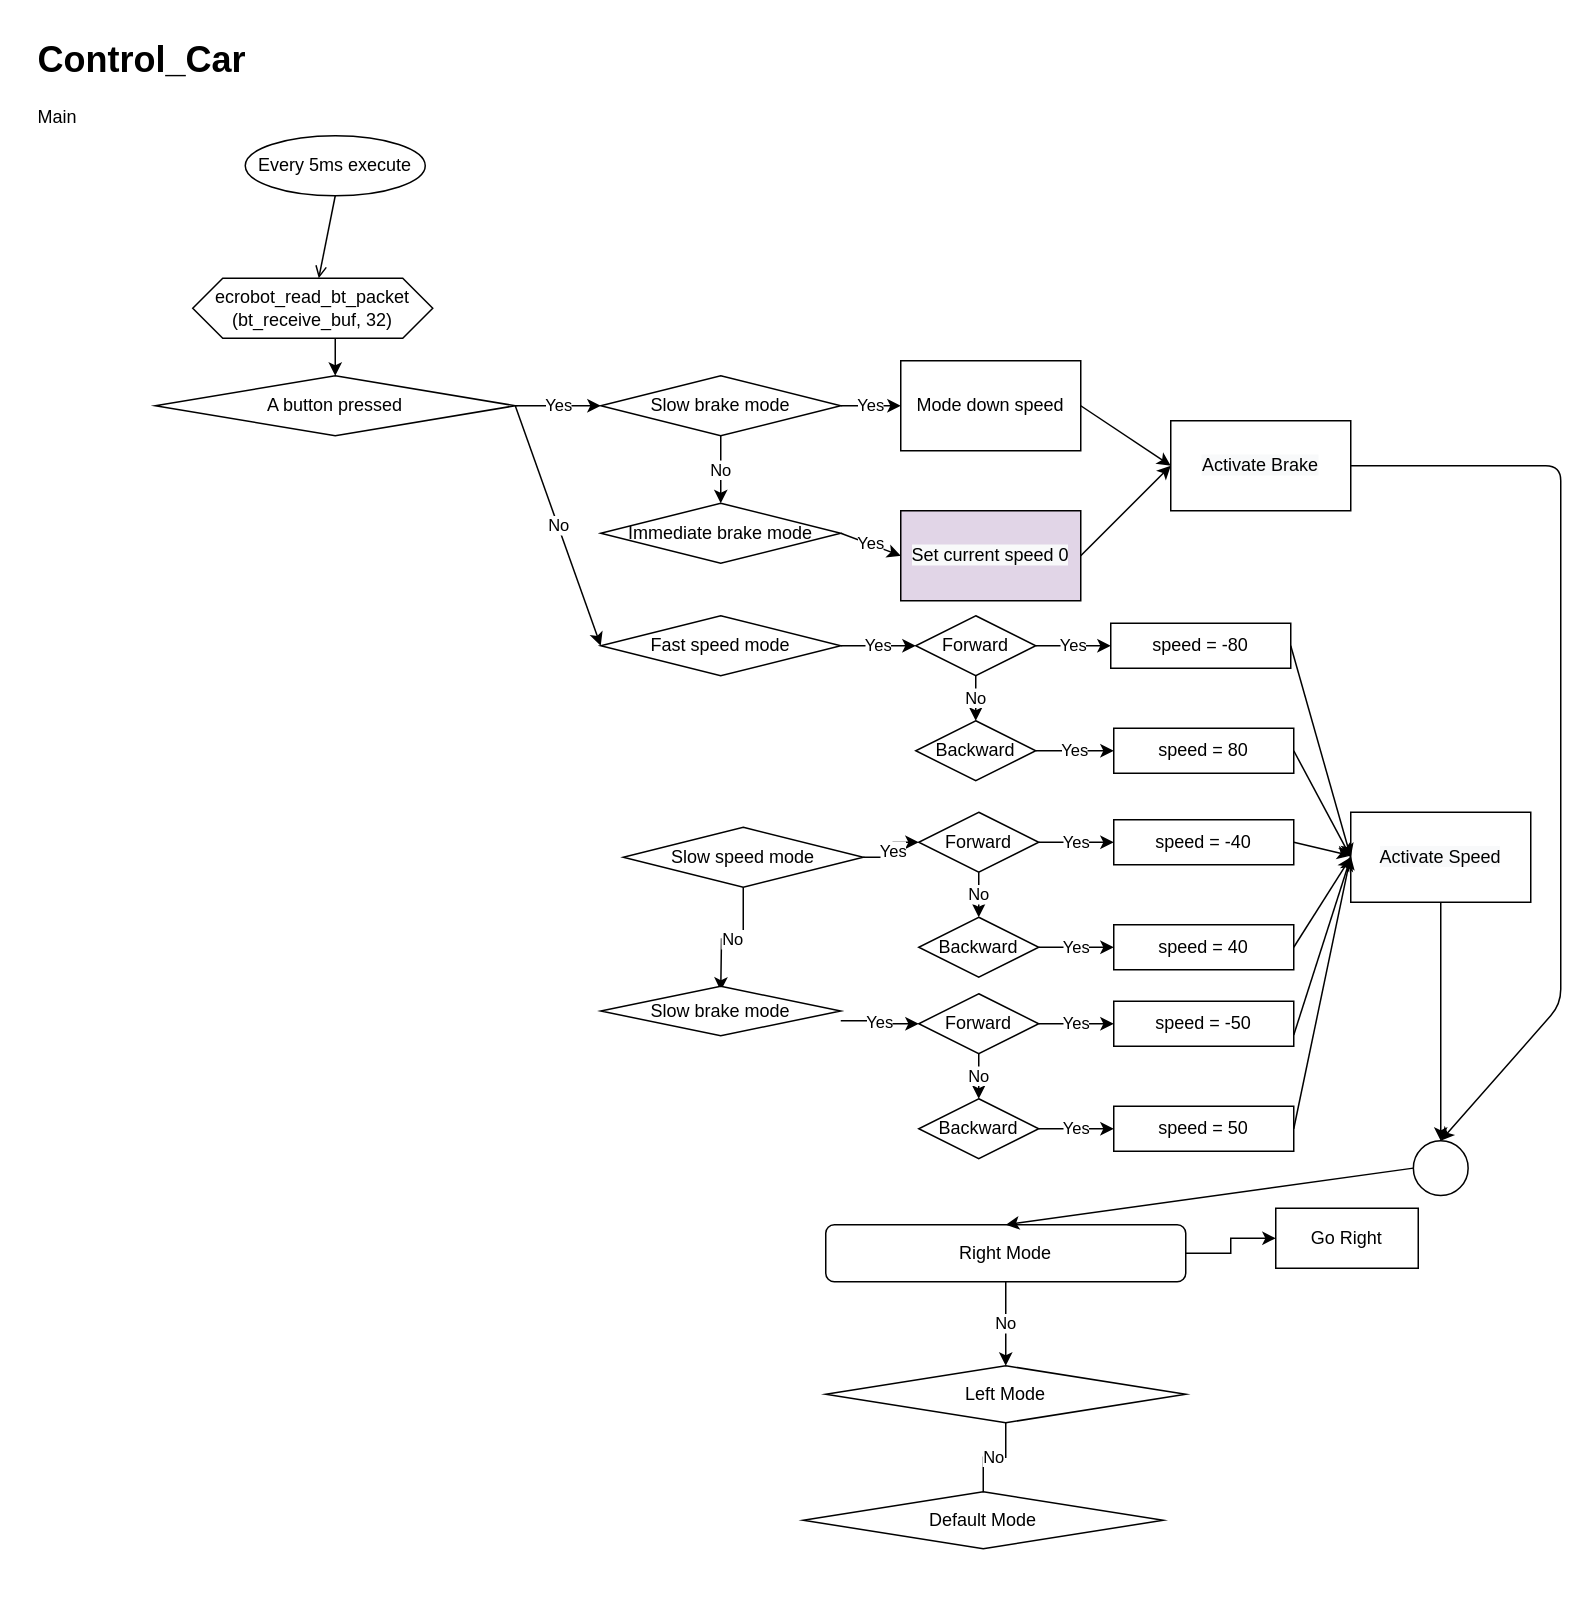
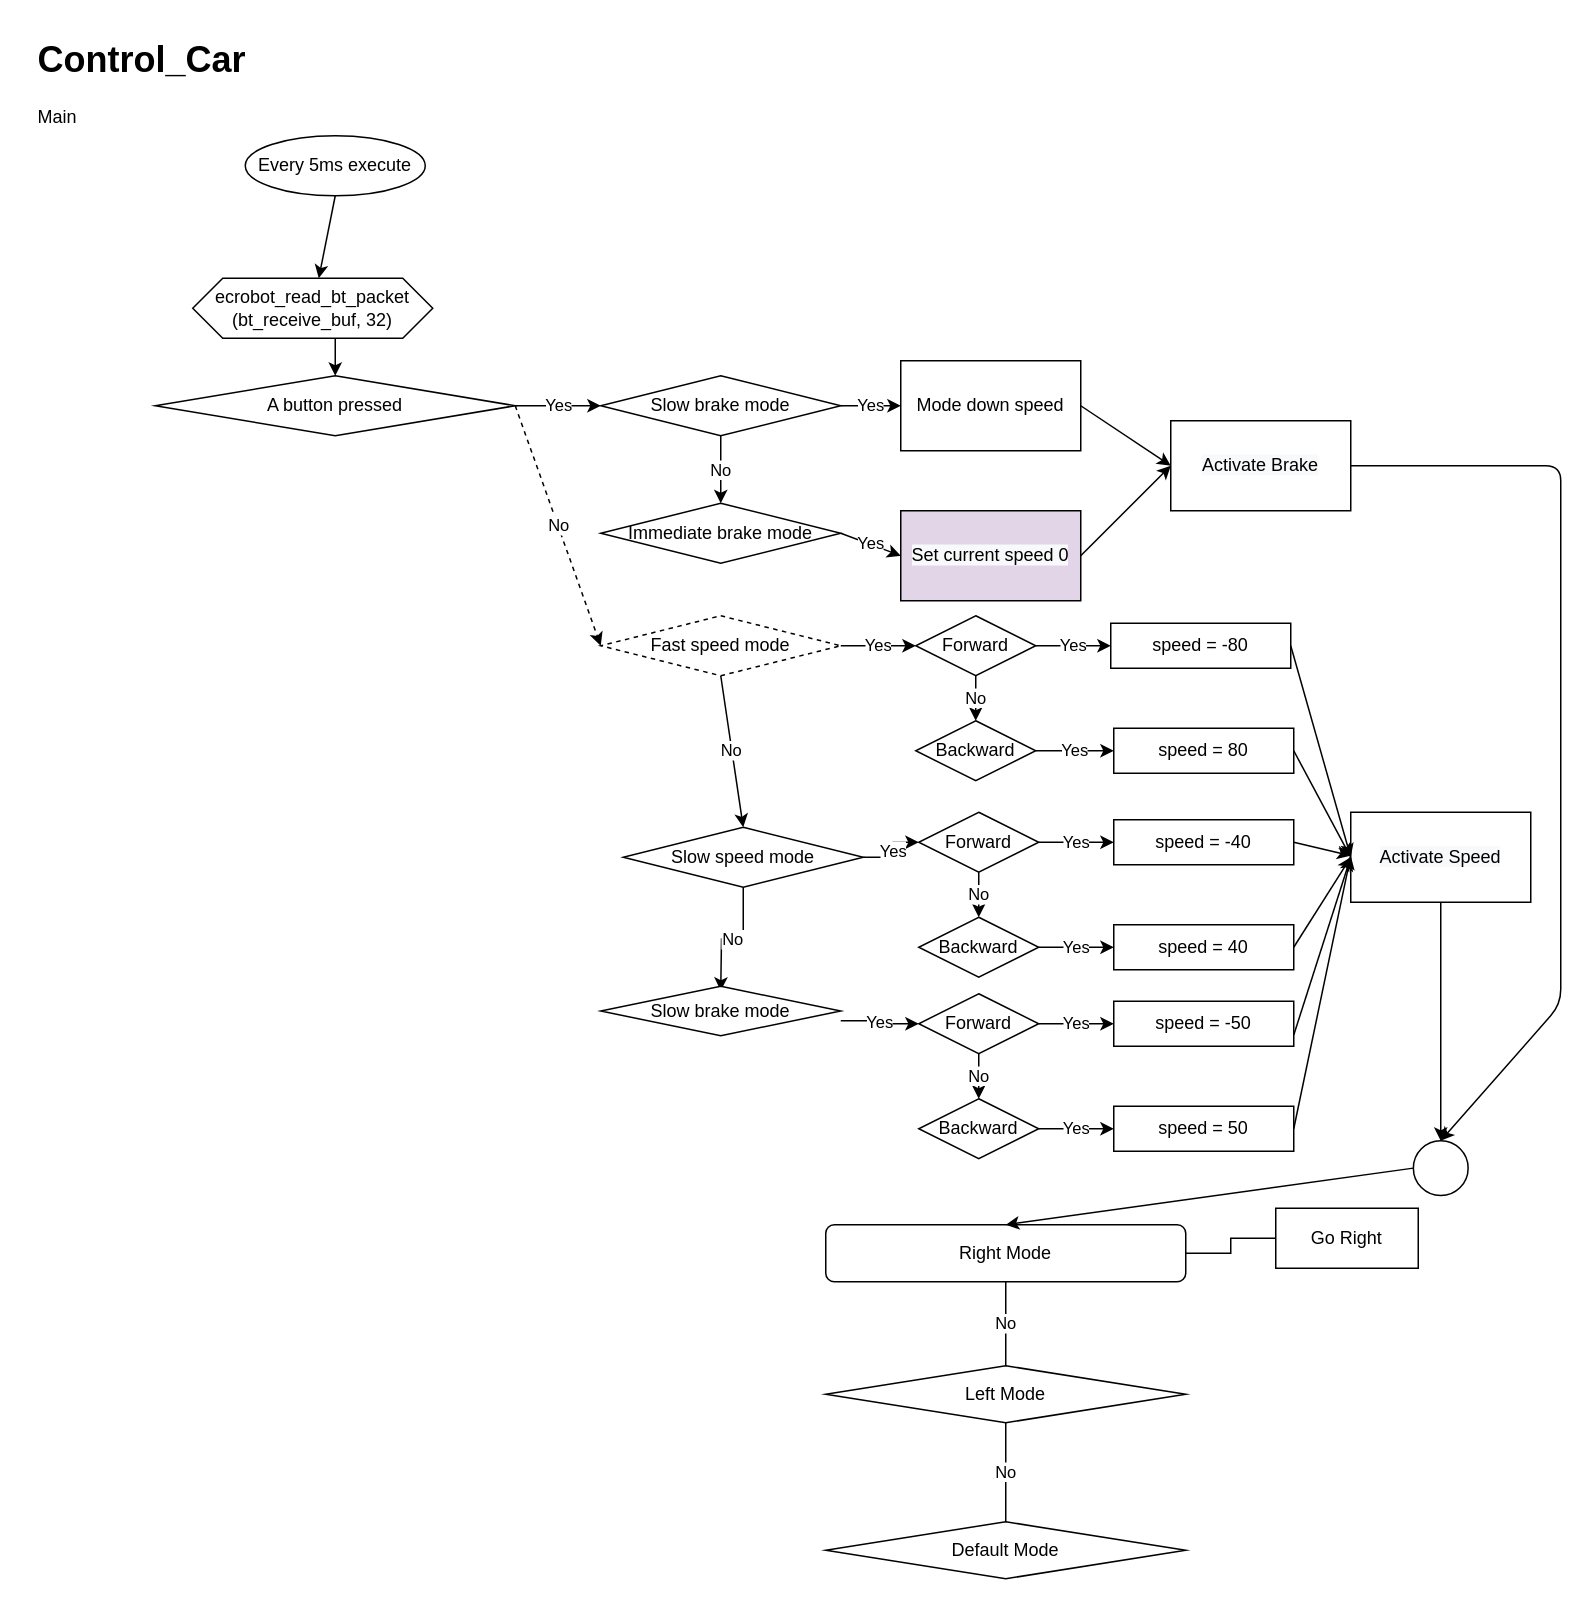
edge "Every 5ms execute" -> "ecrobot_read_bt_packet (bt_receive_buf, 32)": arrowhead open -> classic
edge "A button pressed" -> "Fast speed mode": style solid -> dashed
node "Fast speed mode": style solid -> dashed
edge "Fast speed mode" -> "Slow speed mode": added, label "No"
edge "Right Mode" -> "Go Right": arrowhead classic -> none
edge "Right Mode" -> "Left Mode": arrowhead classic -> none
node "Default Mode": moved (983, 1520) -> (1006, 1550)
